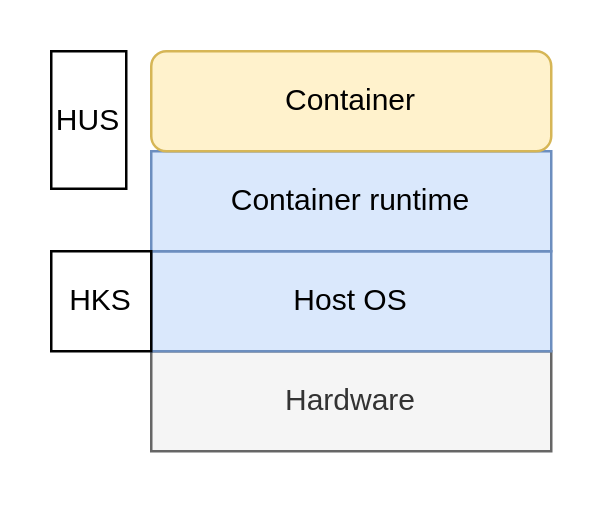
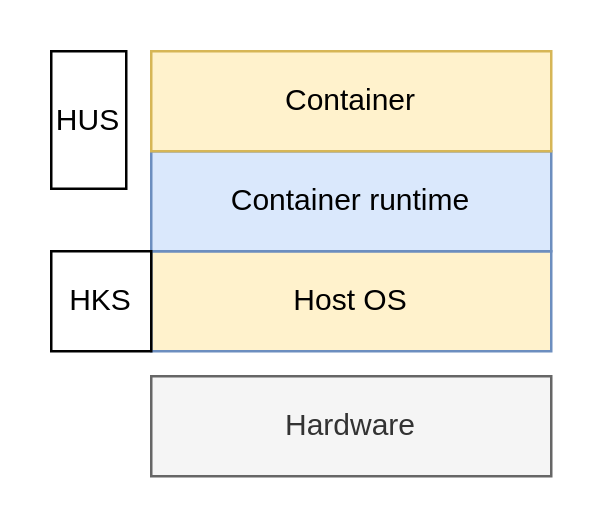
node "Container": shape rounded rectangle -> rectangle
node "Host OS": fillcolor #dae8fc -> #fff2cc
node "Hardware": moved (351, 401) -> (351, 426)
